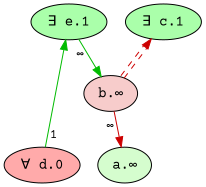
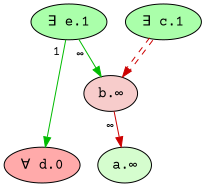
edge "b.∞" -> "∃ c.1": reversed
edge "∀ d.0" -> "∃ e.1": reversed
